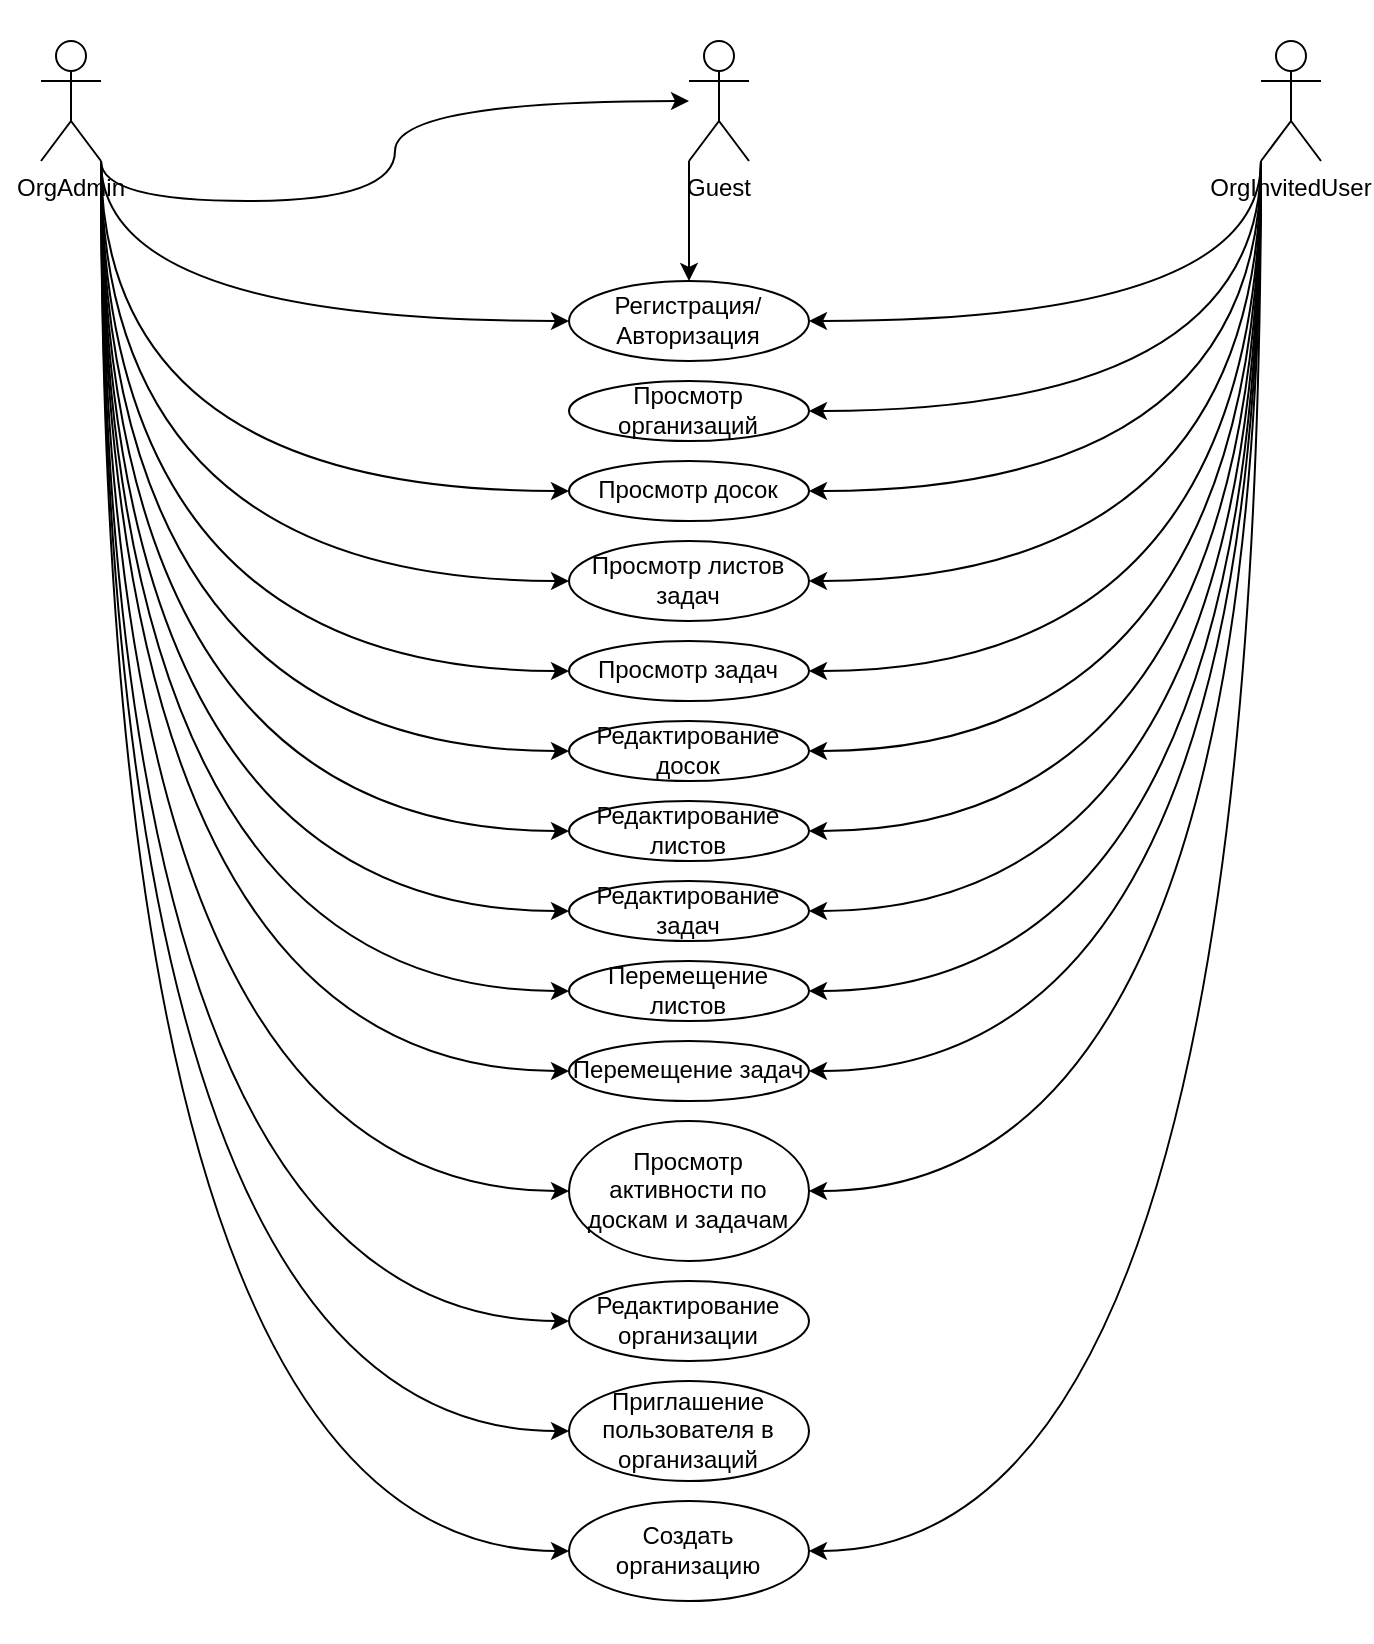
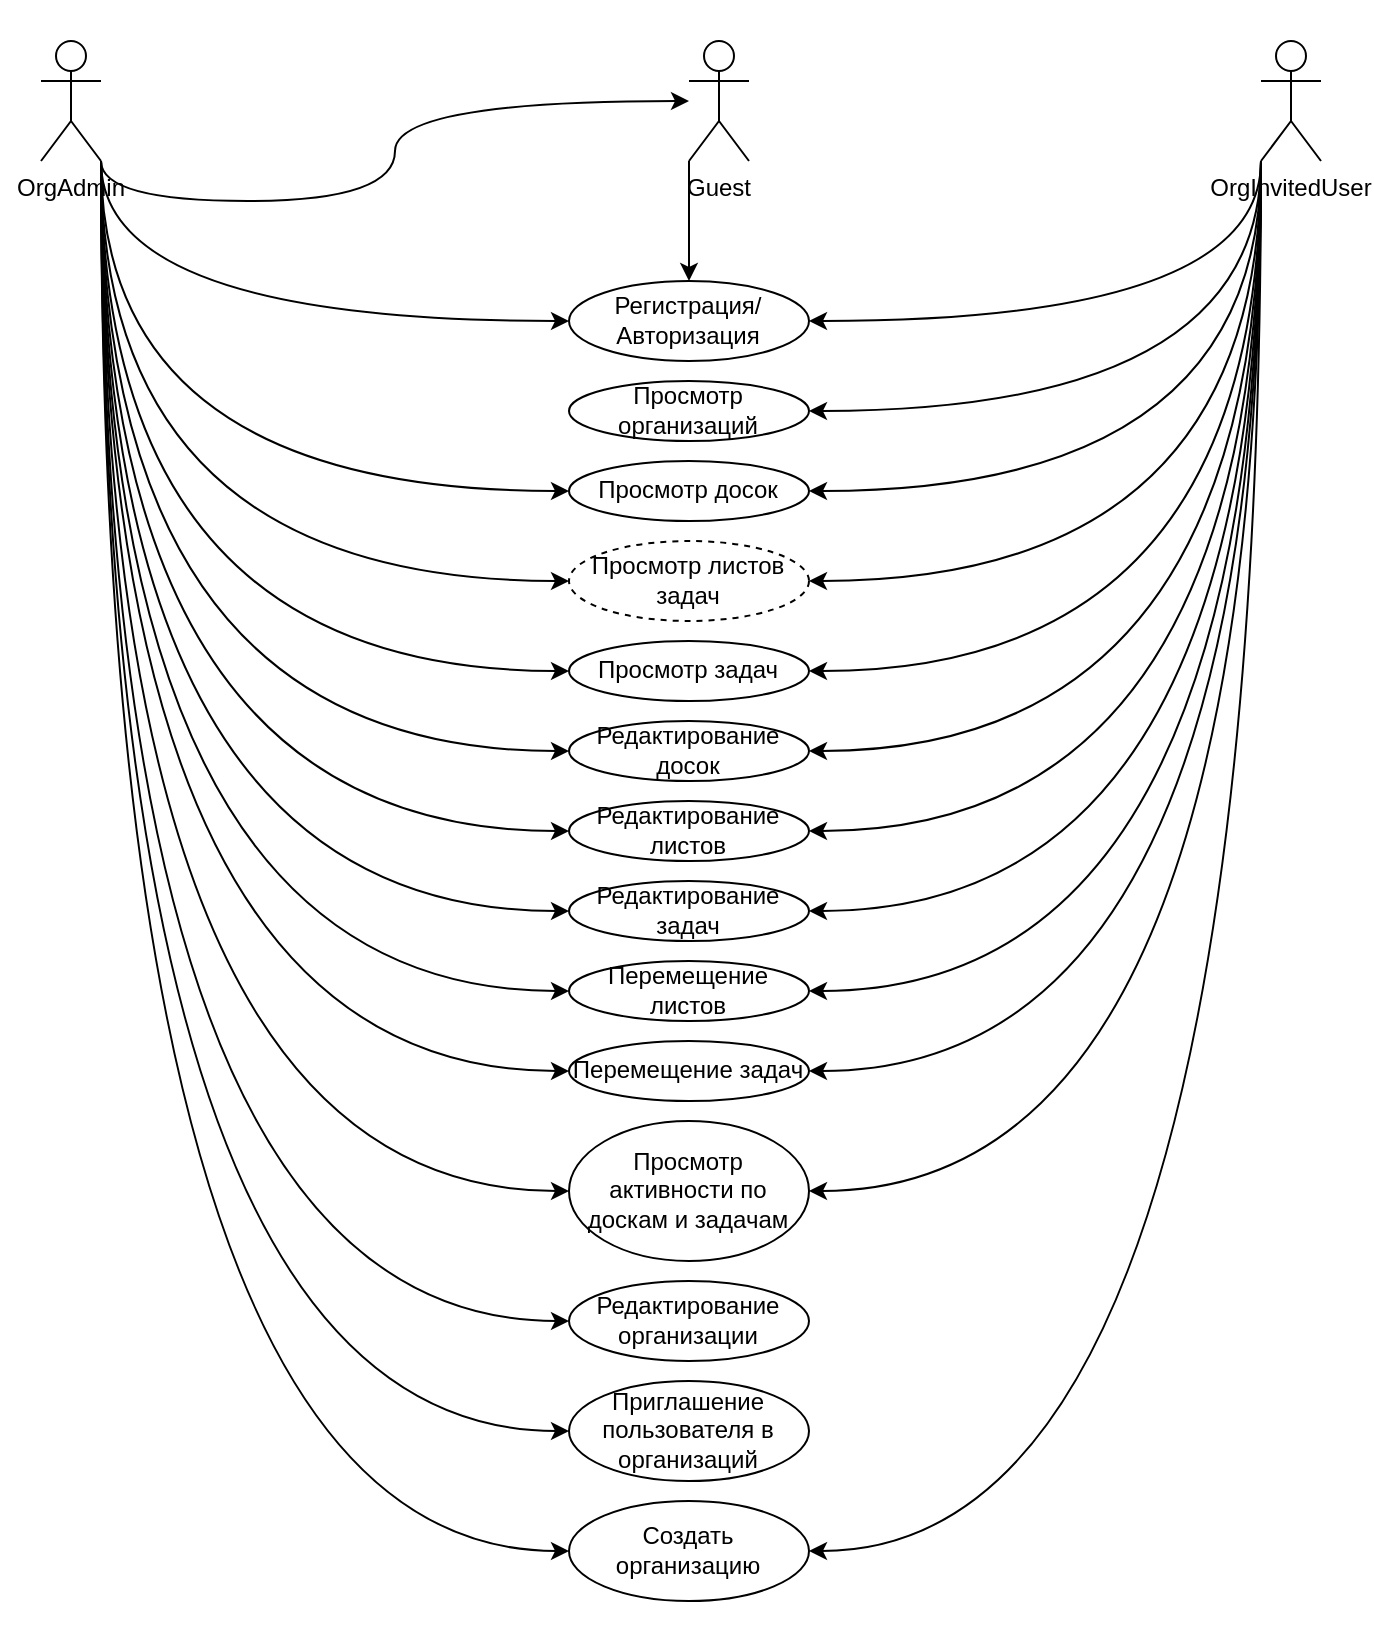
node "Просмотр листов задач": style solid -> dashed
